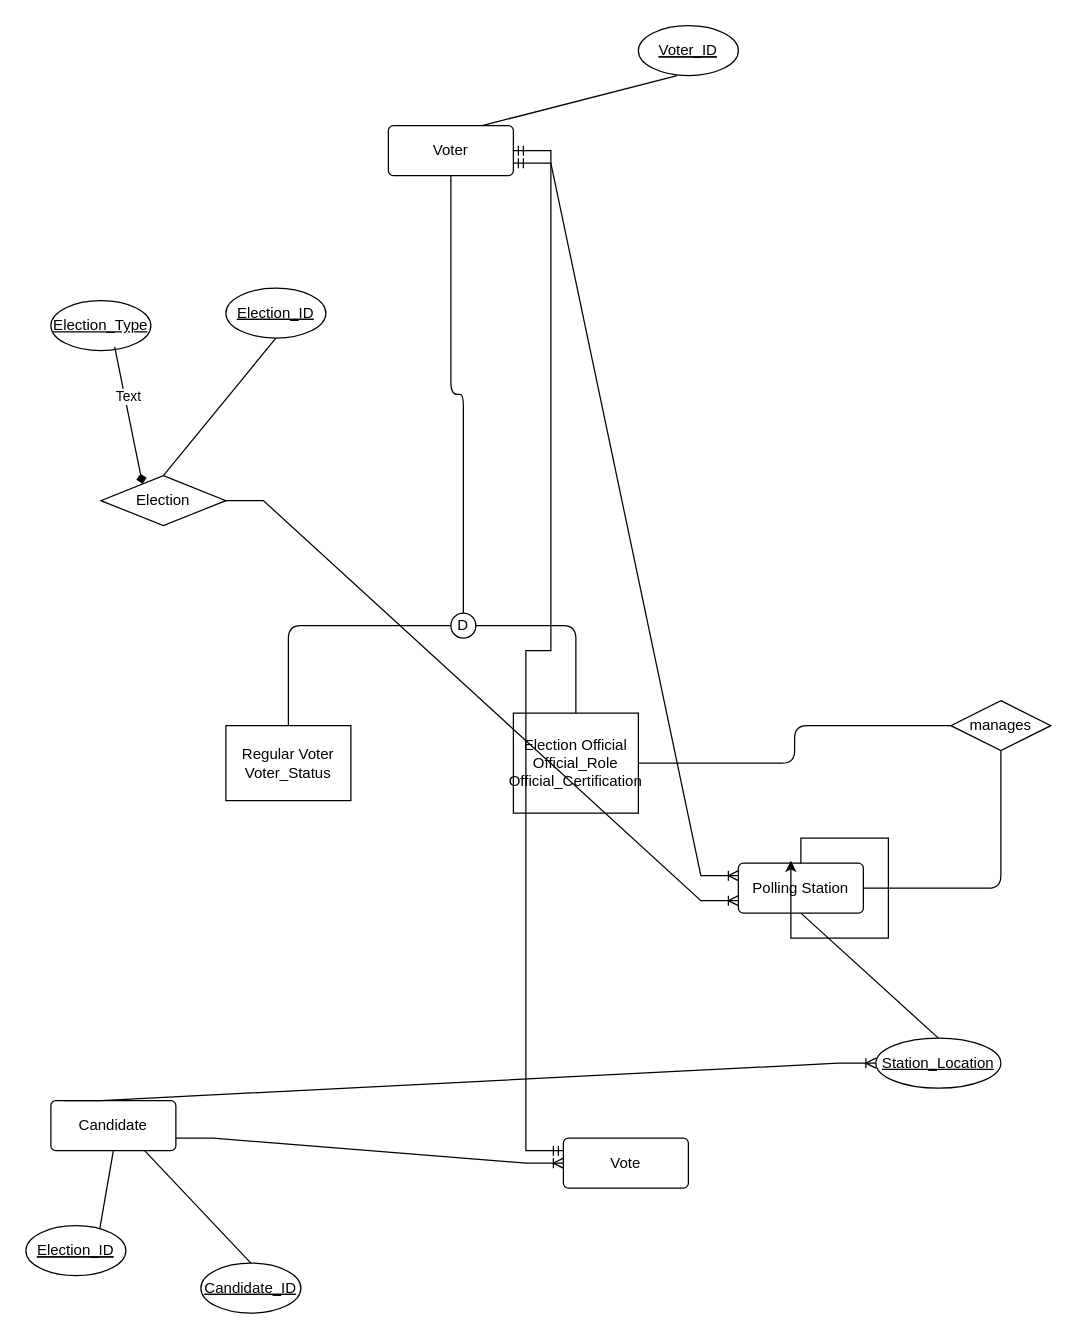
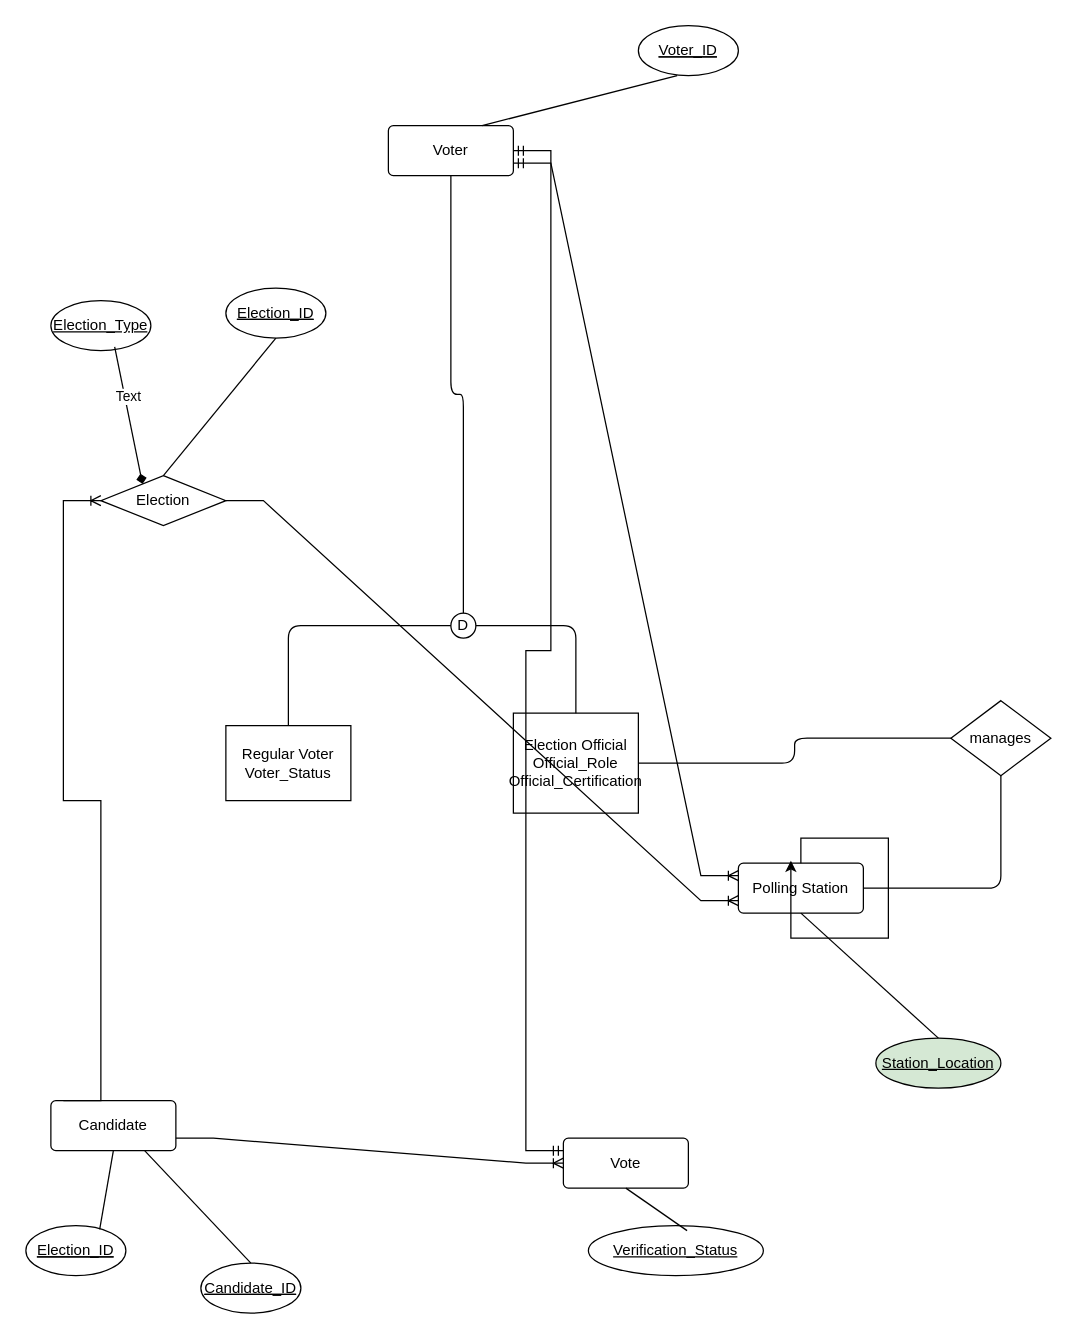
node "manages": size 100x50 -> 100x75
node "Station_Location": fillcolor #ffffff -> #d5e8d4
edge "Candidate" -> "Station_Location": now "Candidate" -> "Election"
edge "Vote" -- "Verification_Status": added
node "Verification_Status": added
